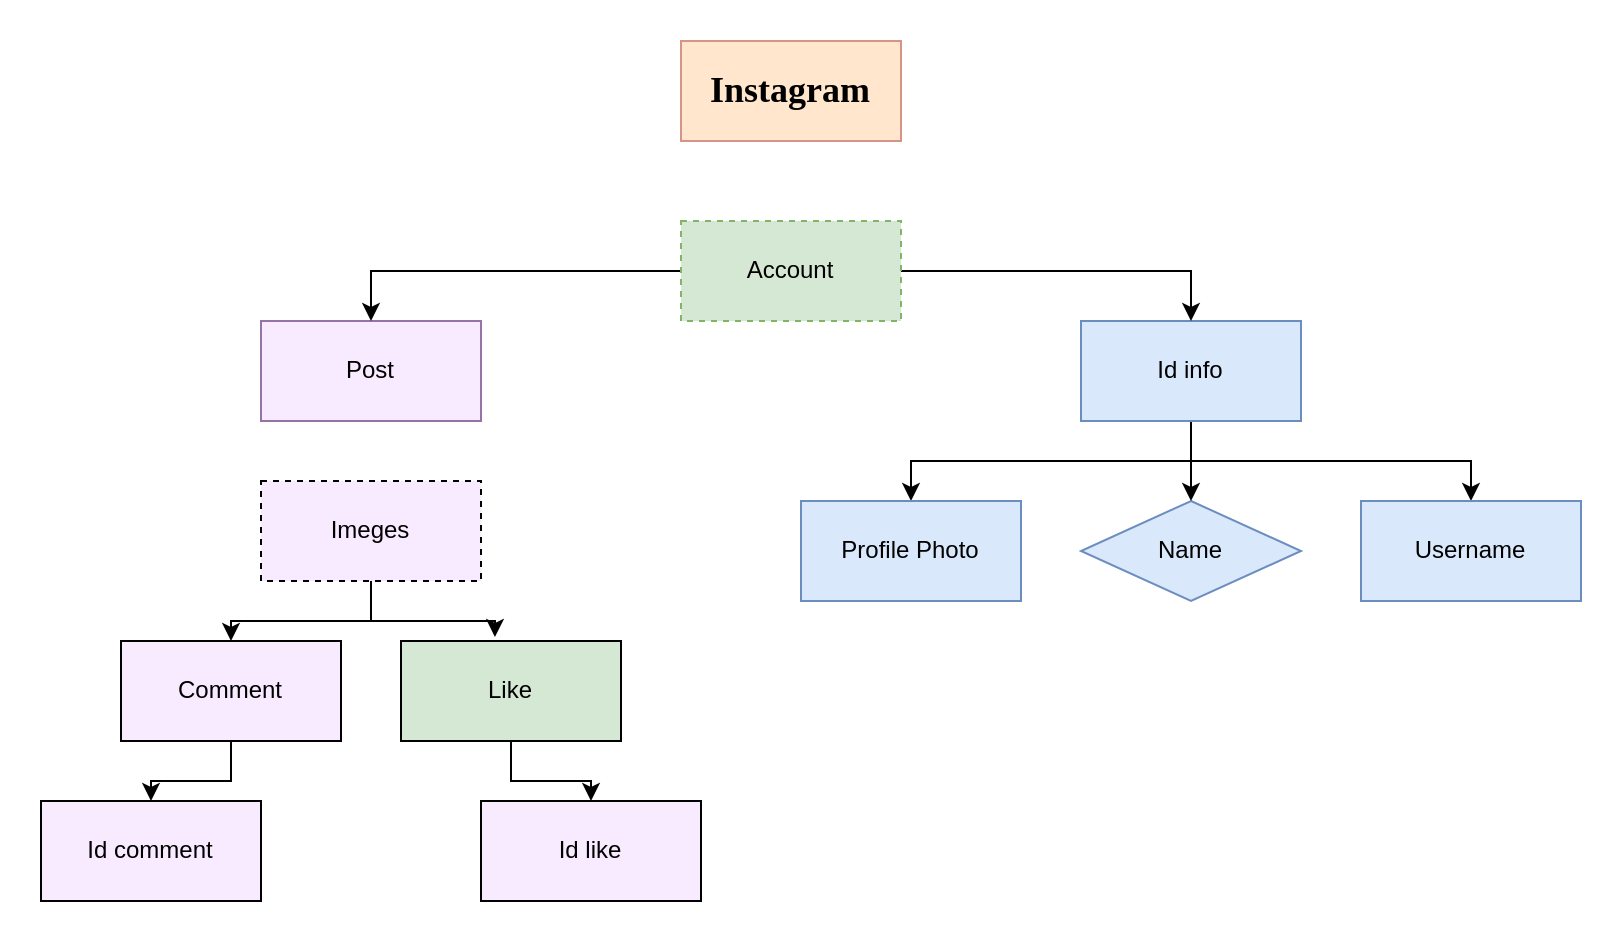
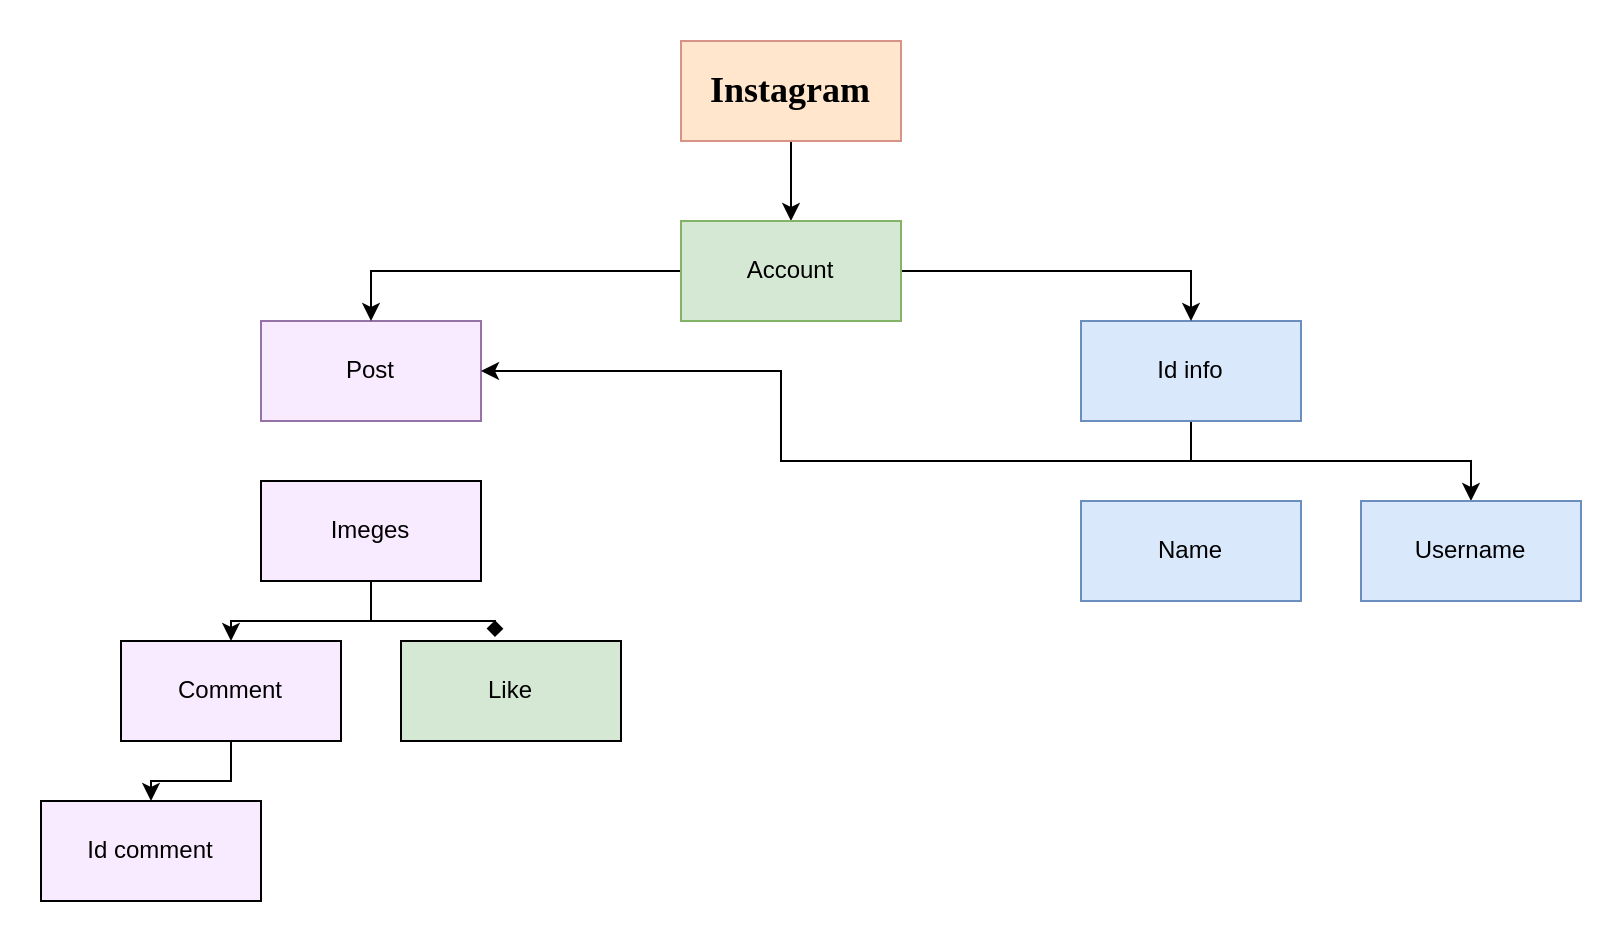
edge "Instagram" -> "Account": added
node "Account": style dashed -> solid
edge "Id info" -> "Profile Photo": removed
edge "Id info" -> "Name": now "Id info" -> "Post"
node "Imeges": style dashed -> solid
node "Profile Photo": removed
node "Name": shape diamond -> rectangle
edge "Imeges" -> "Like": arrowhead classic -> diamond
edge "Like" -> "Id like": removed
node "Id like": removed
